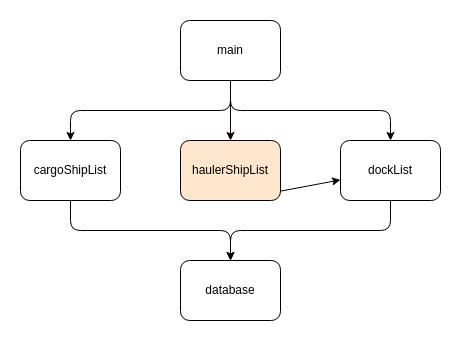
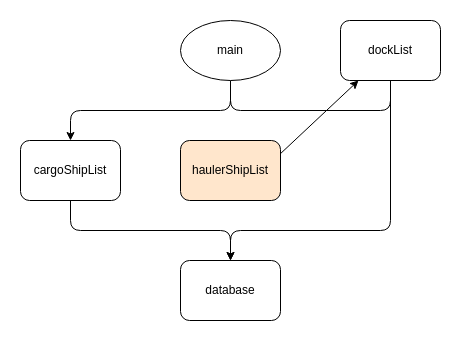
node "main": shape rounded rectangle -> ellipse
edge "main" -> "haulerShipList": removed
node "dockList": moved (391, 171) -> (391, 51)
